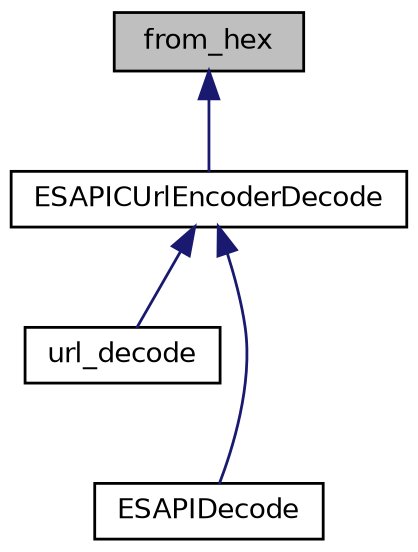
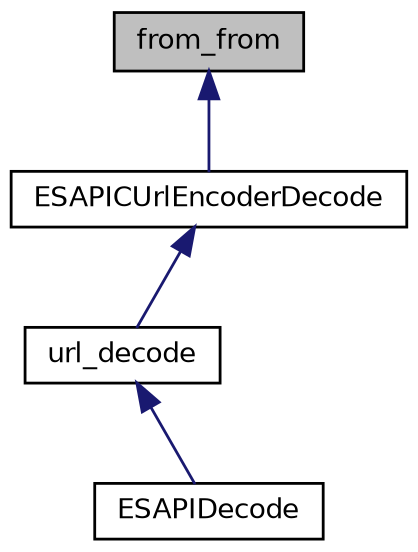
node "from_hex": label "from_hex" -> "from_from"
edge "ESAPIDecode" -> "ESAPICUrlEncoderDecode": now "ESAPIDecode" -> "url_decode"
